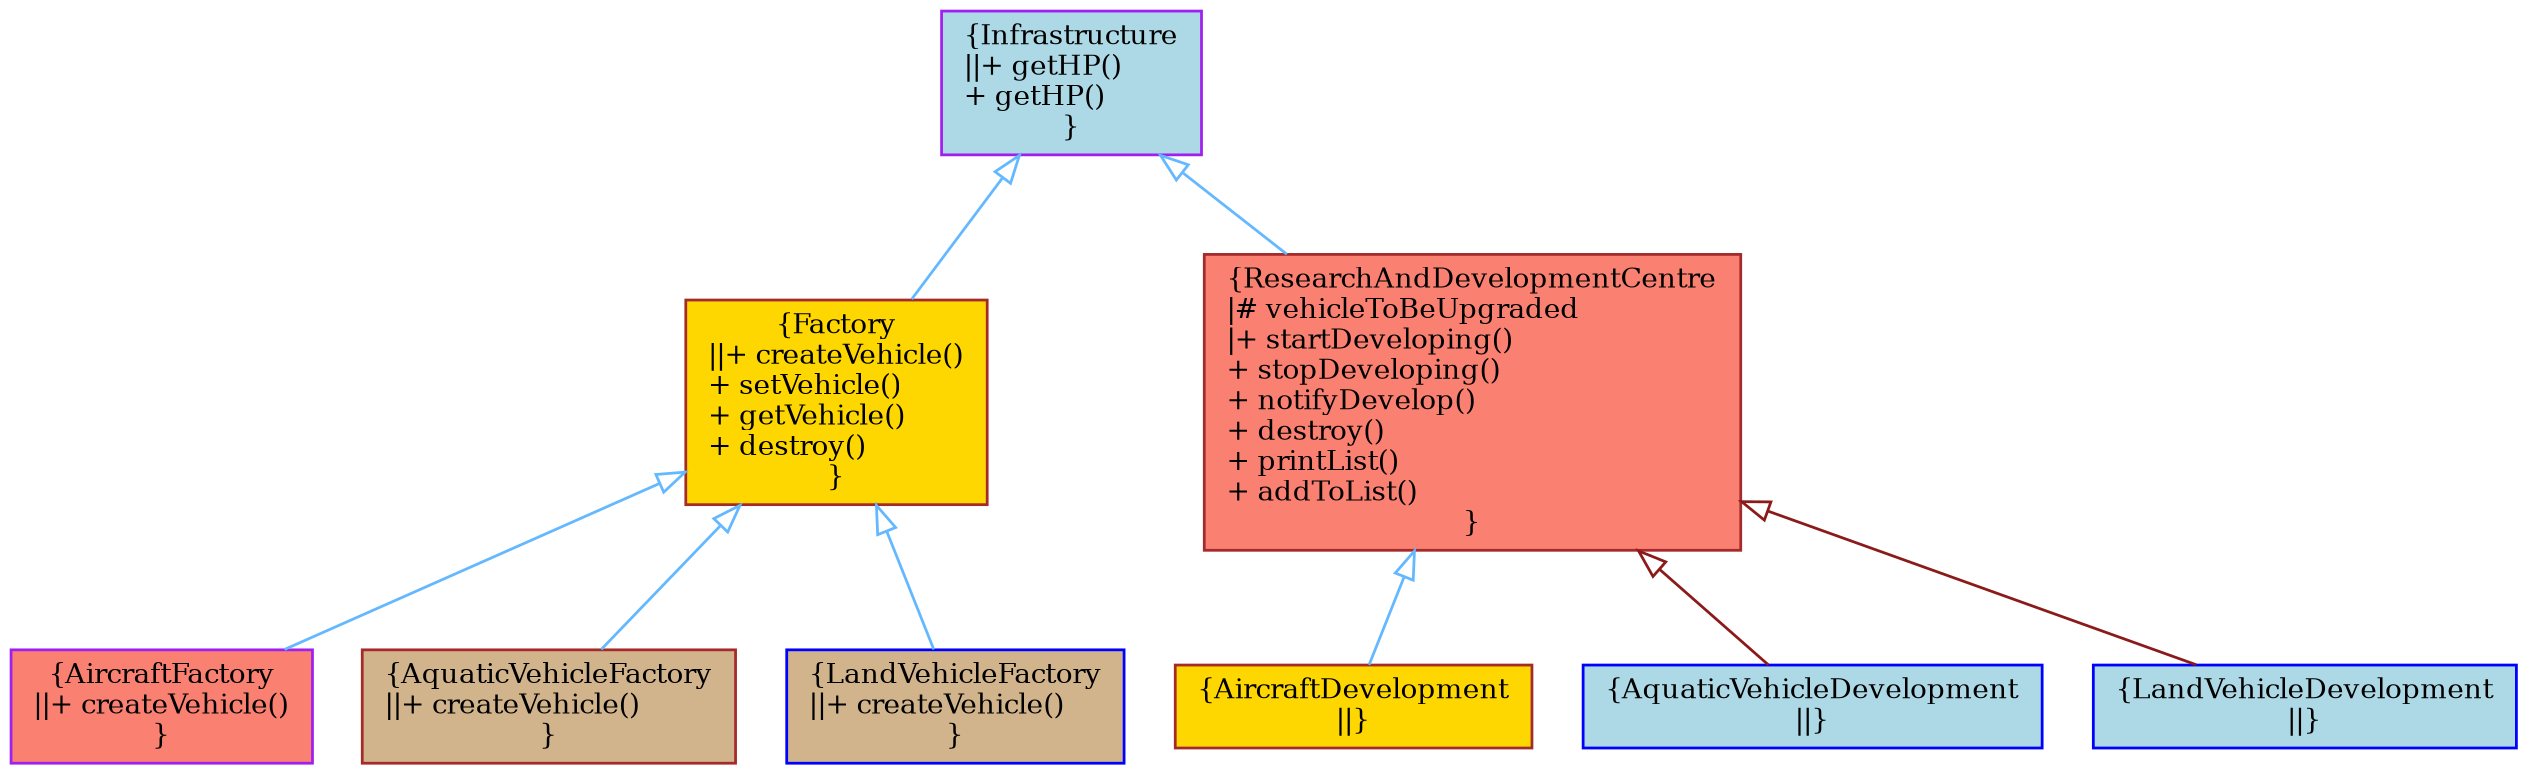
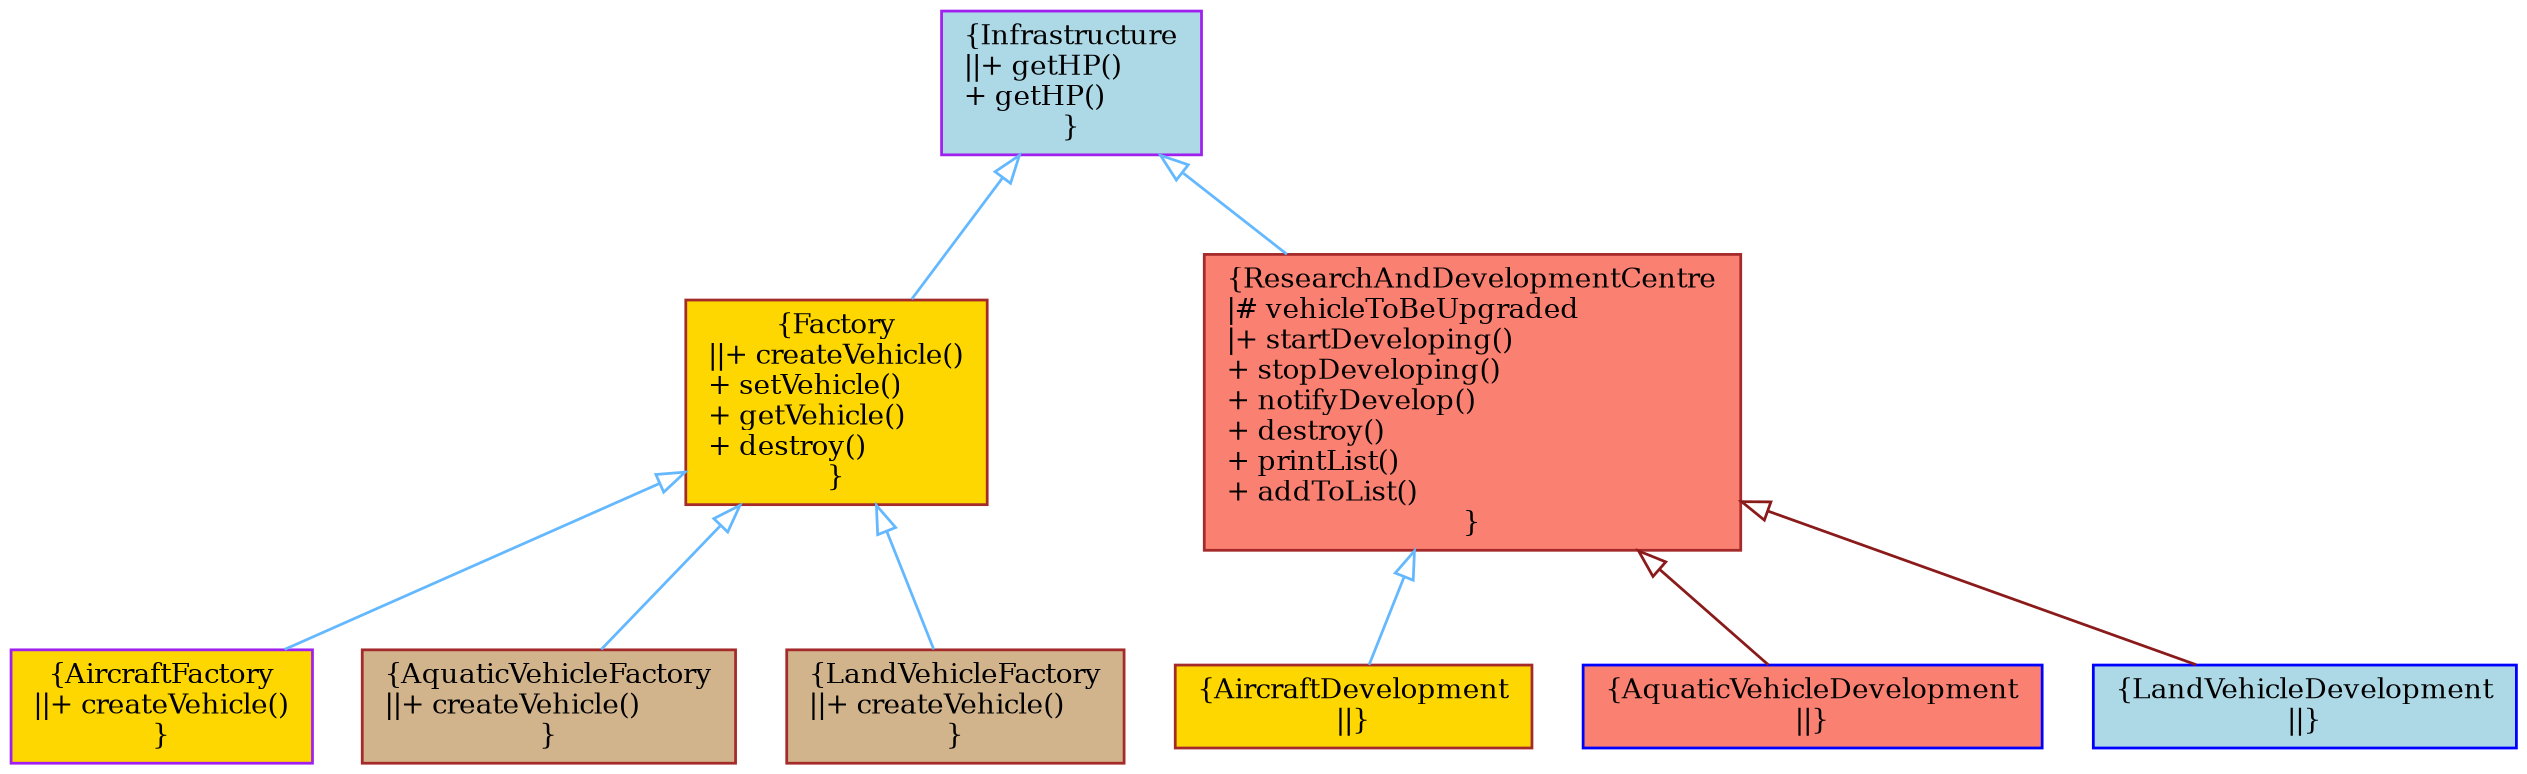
node "{AircraftFactory ||+ createVehicle() }": fillcolor salmon -> gold
node "{LandVehicleFactory ||+ createVehicle() }": color blue -> brown
node "{AquaticVehicleDevelopment ||}": fillcolor lightblue -> salmon
